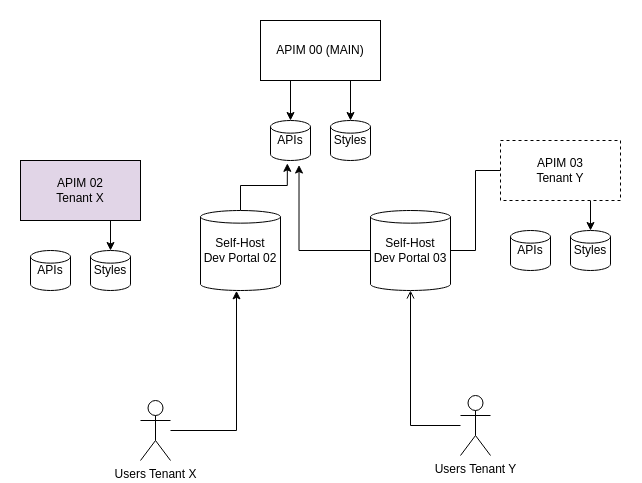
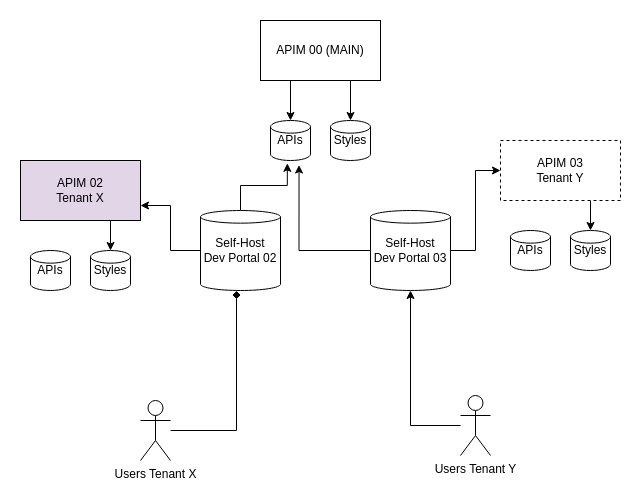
edge "APIM 03 Tenant Y" -- "Self-Host Dev Portal 03": arrowhead none -> classic
edge "Self-Host Dev Portal 02" -> "APIM 02 Tenant X": added
edge "Users Tenant Y" -> "Self-Host Dev Portal 03": arrowhead open -> classic
edge "Users Tenant X" -> "Self-Host Dev Portal 02": arrowhead classic -> diamond
